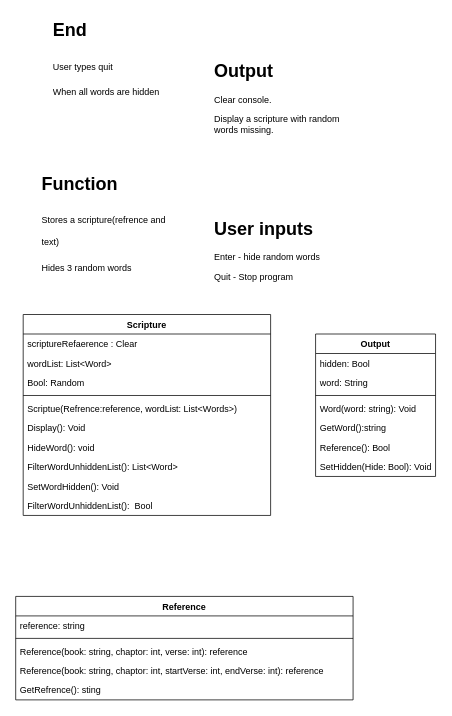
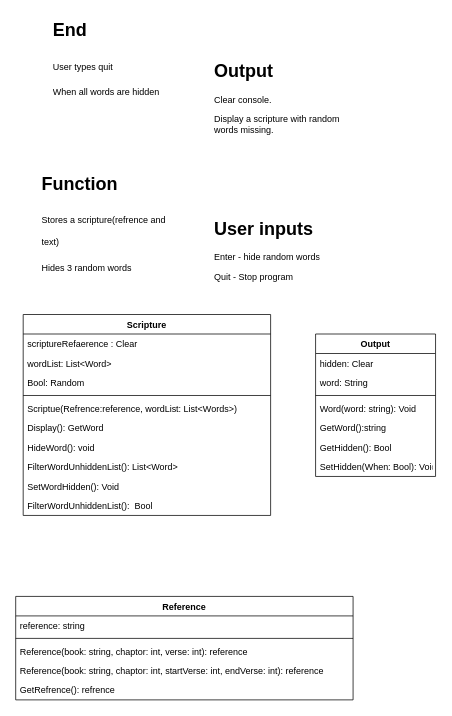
node "hidden: Bool": label "hidden: Bool" -> "hidden: Clear"
node "Display(): Void": label "Display(): Void" -> "Display(): GetWord"
node "Reference(): Bool": label "Reference(): Bool" -> "GetHidden(): Bool"
node "SetHidden(Hide: Bool): Void": label "SetHidden(Hide: Bool): Void" -> "SetHidden(When: Bool): Void"
node "GetRefrence(): sting": label "GetRefrence(): sting" -> "GetRefrence(): refrence"
